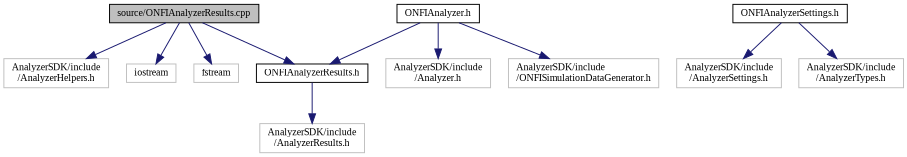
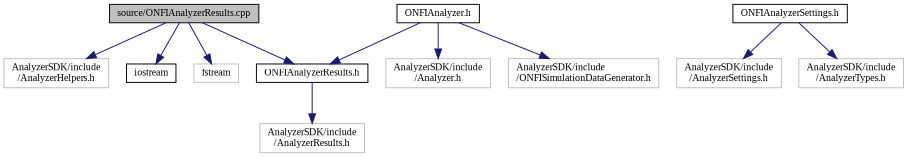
node "iostream": color grey75 -> black
